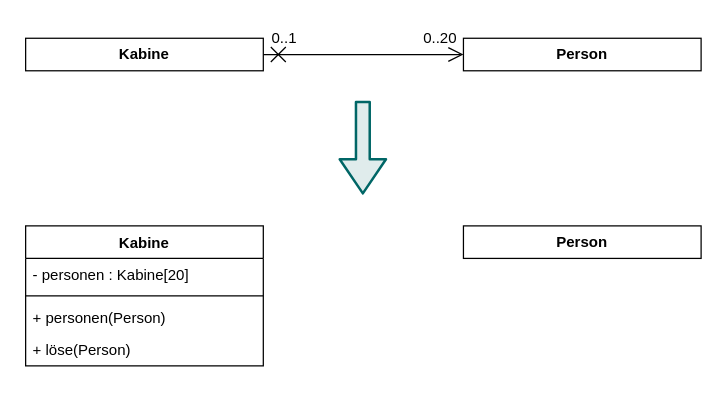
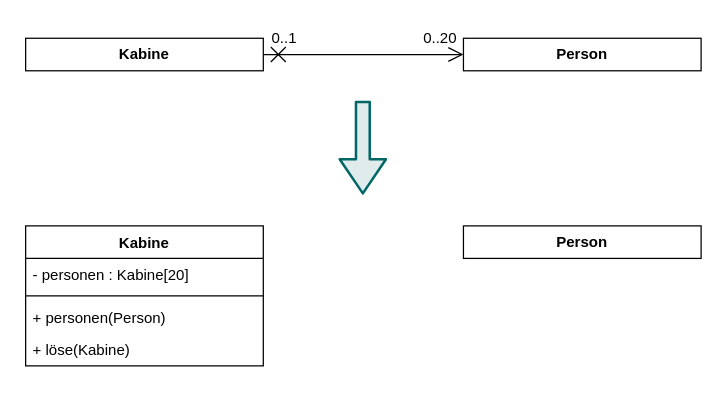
node "+ löse(Person)": label "+ löse(Person)" -> "+ löse(Kabine)"
